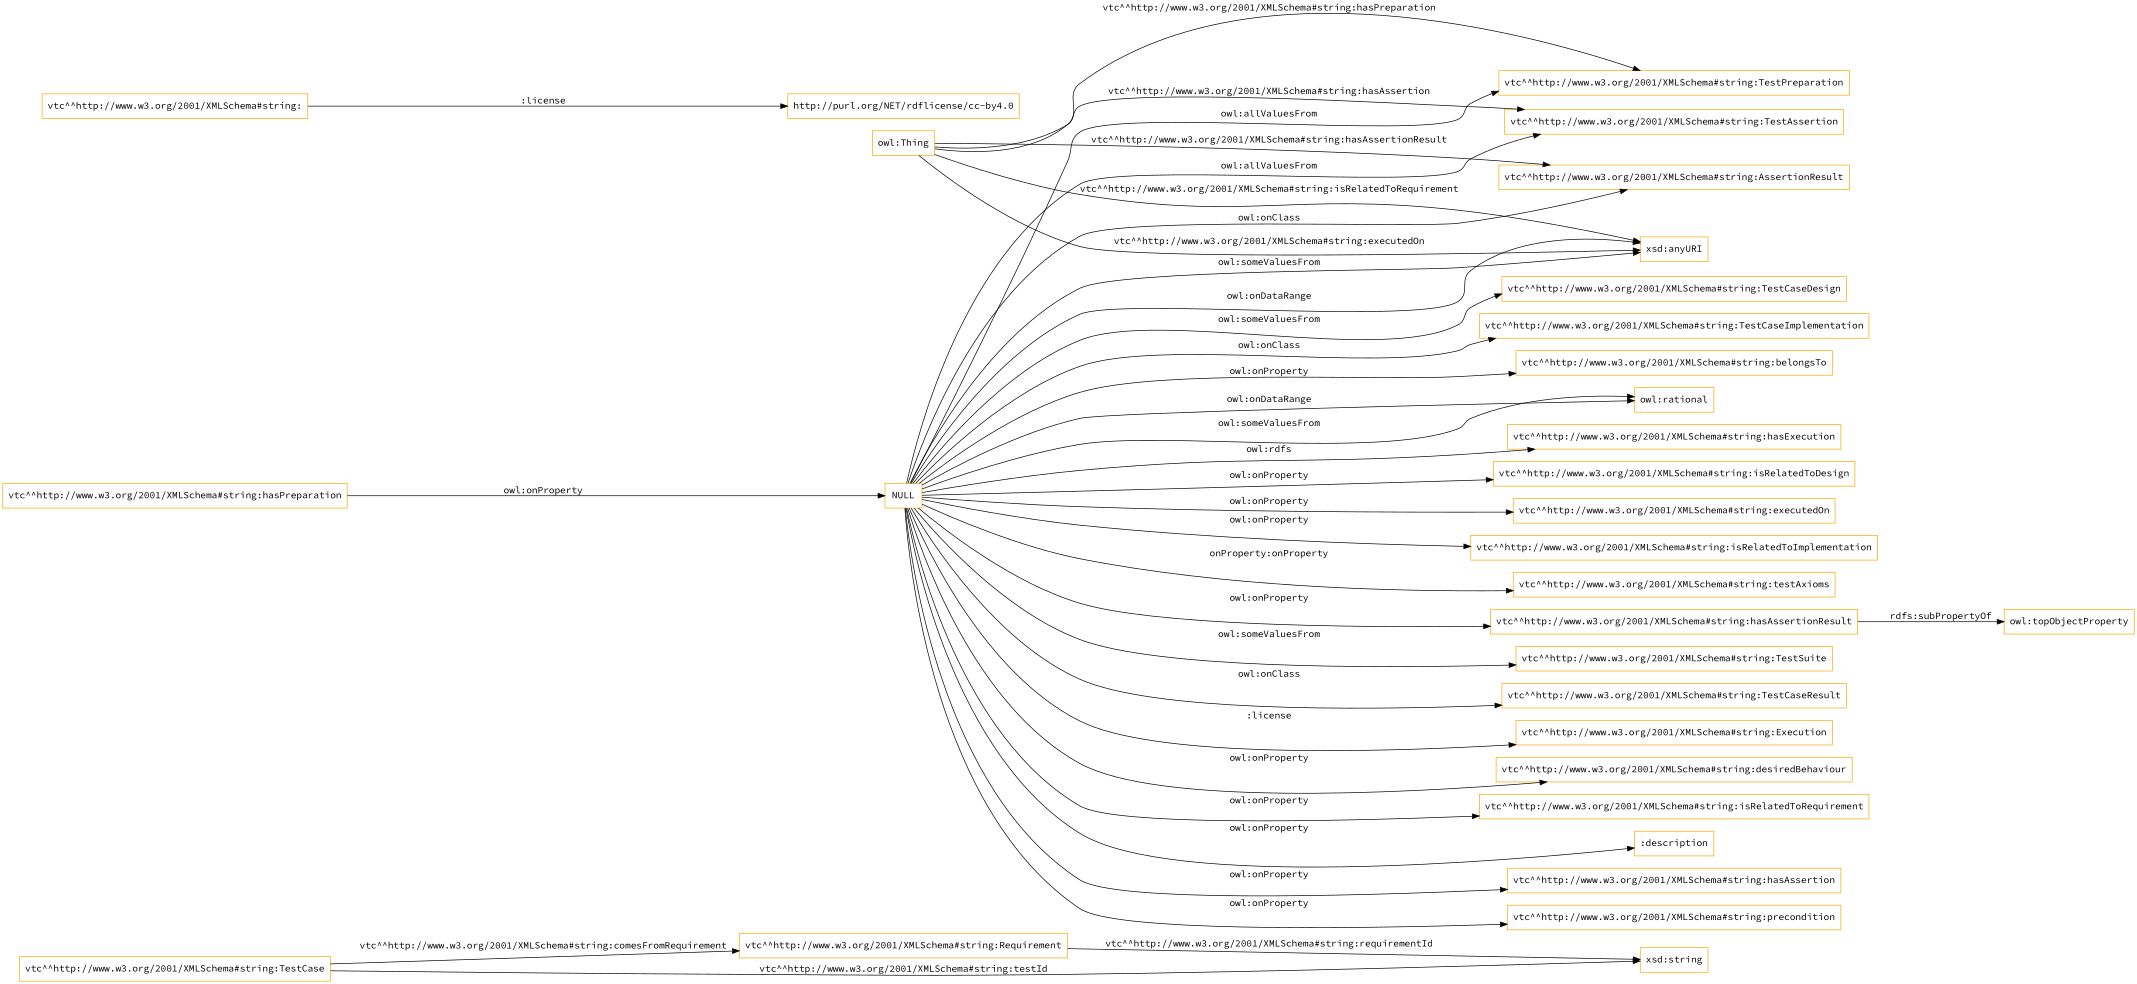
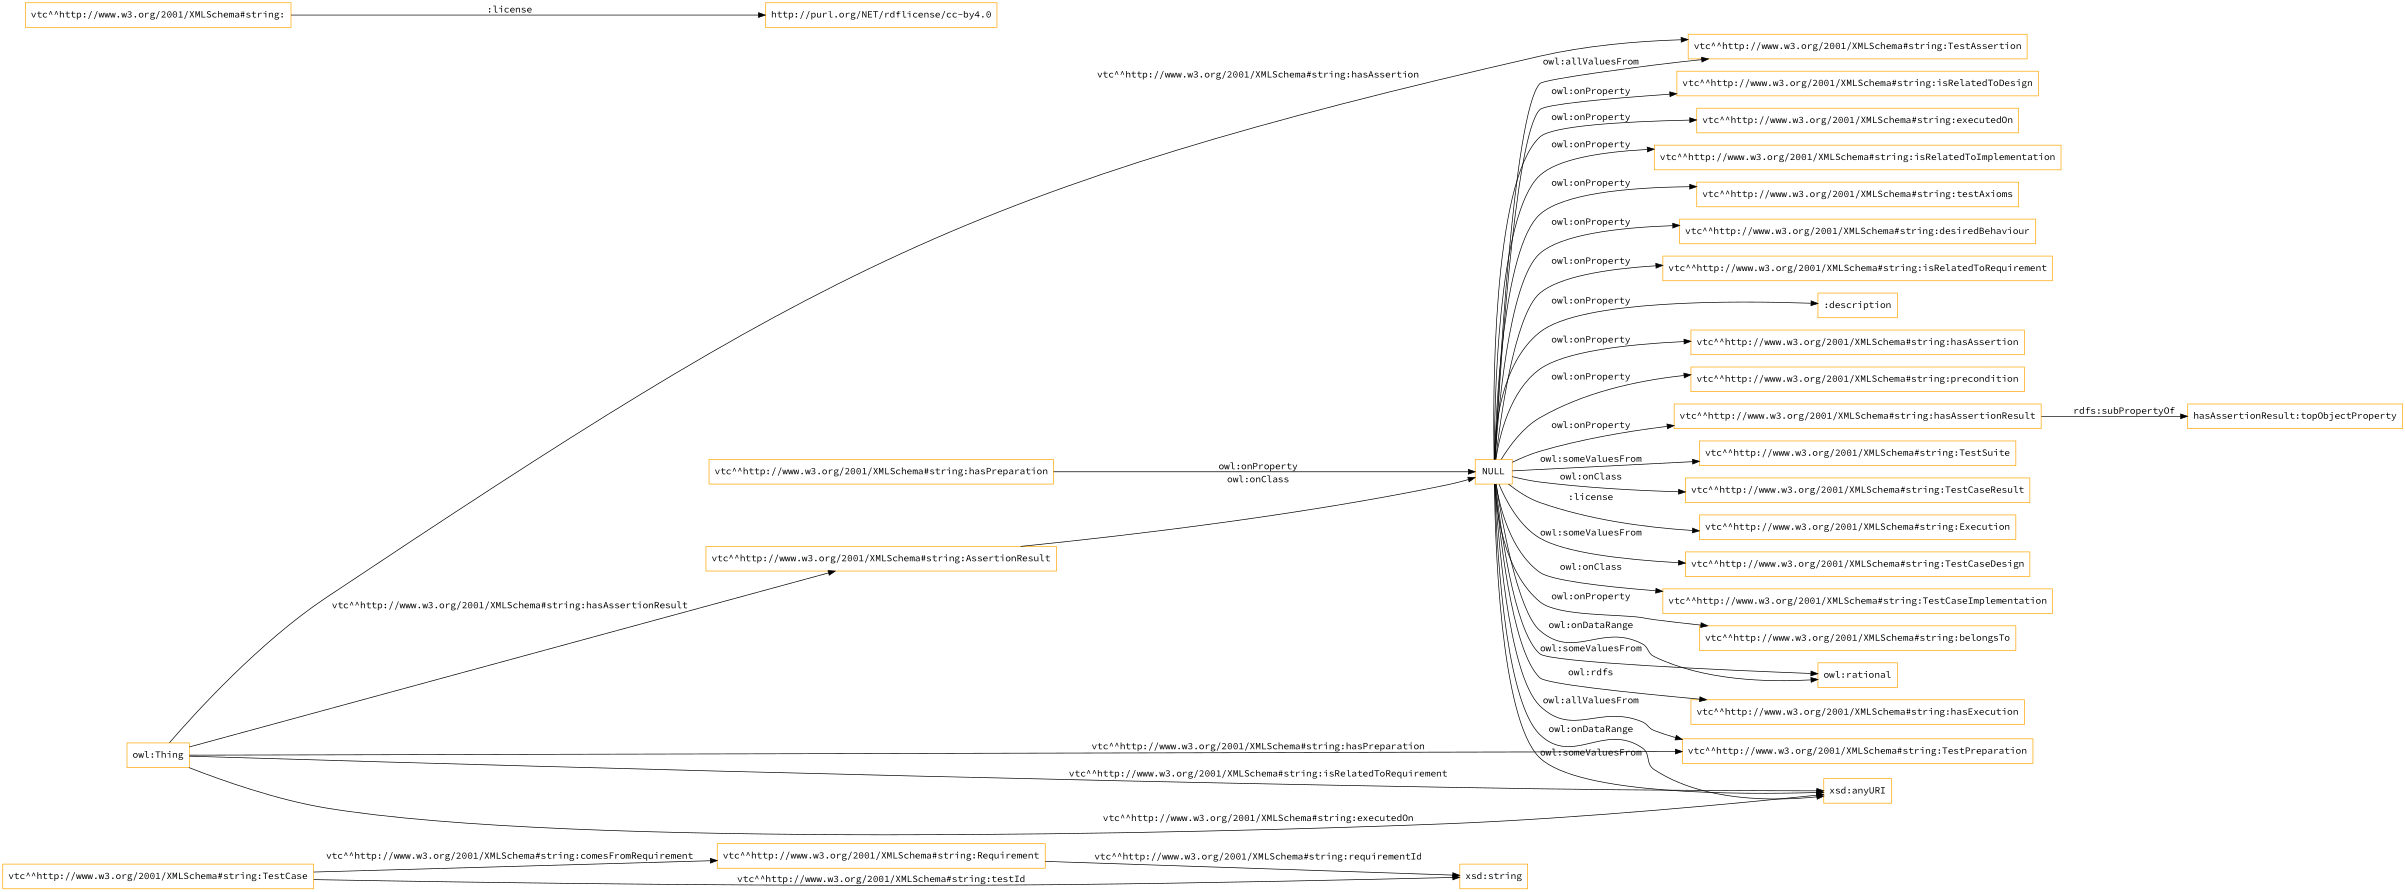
edge "NULL" -> "vtc^^http://www.w3.org/2001/XMLSchema#string:AssertionResult": reversed
edge "NULL" -> "vtc^^http://www.w3.org/2001/XMLSchema#string:testAxioms": label "onProperty:onProperty" -> "owl:onProperty"
node "owl:topObjectProperty": label "owl:topObjectProperty" -> "hasAssertionResult:topObjectProperty"
